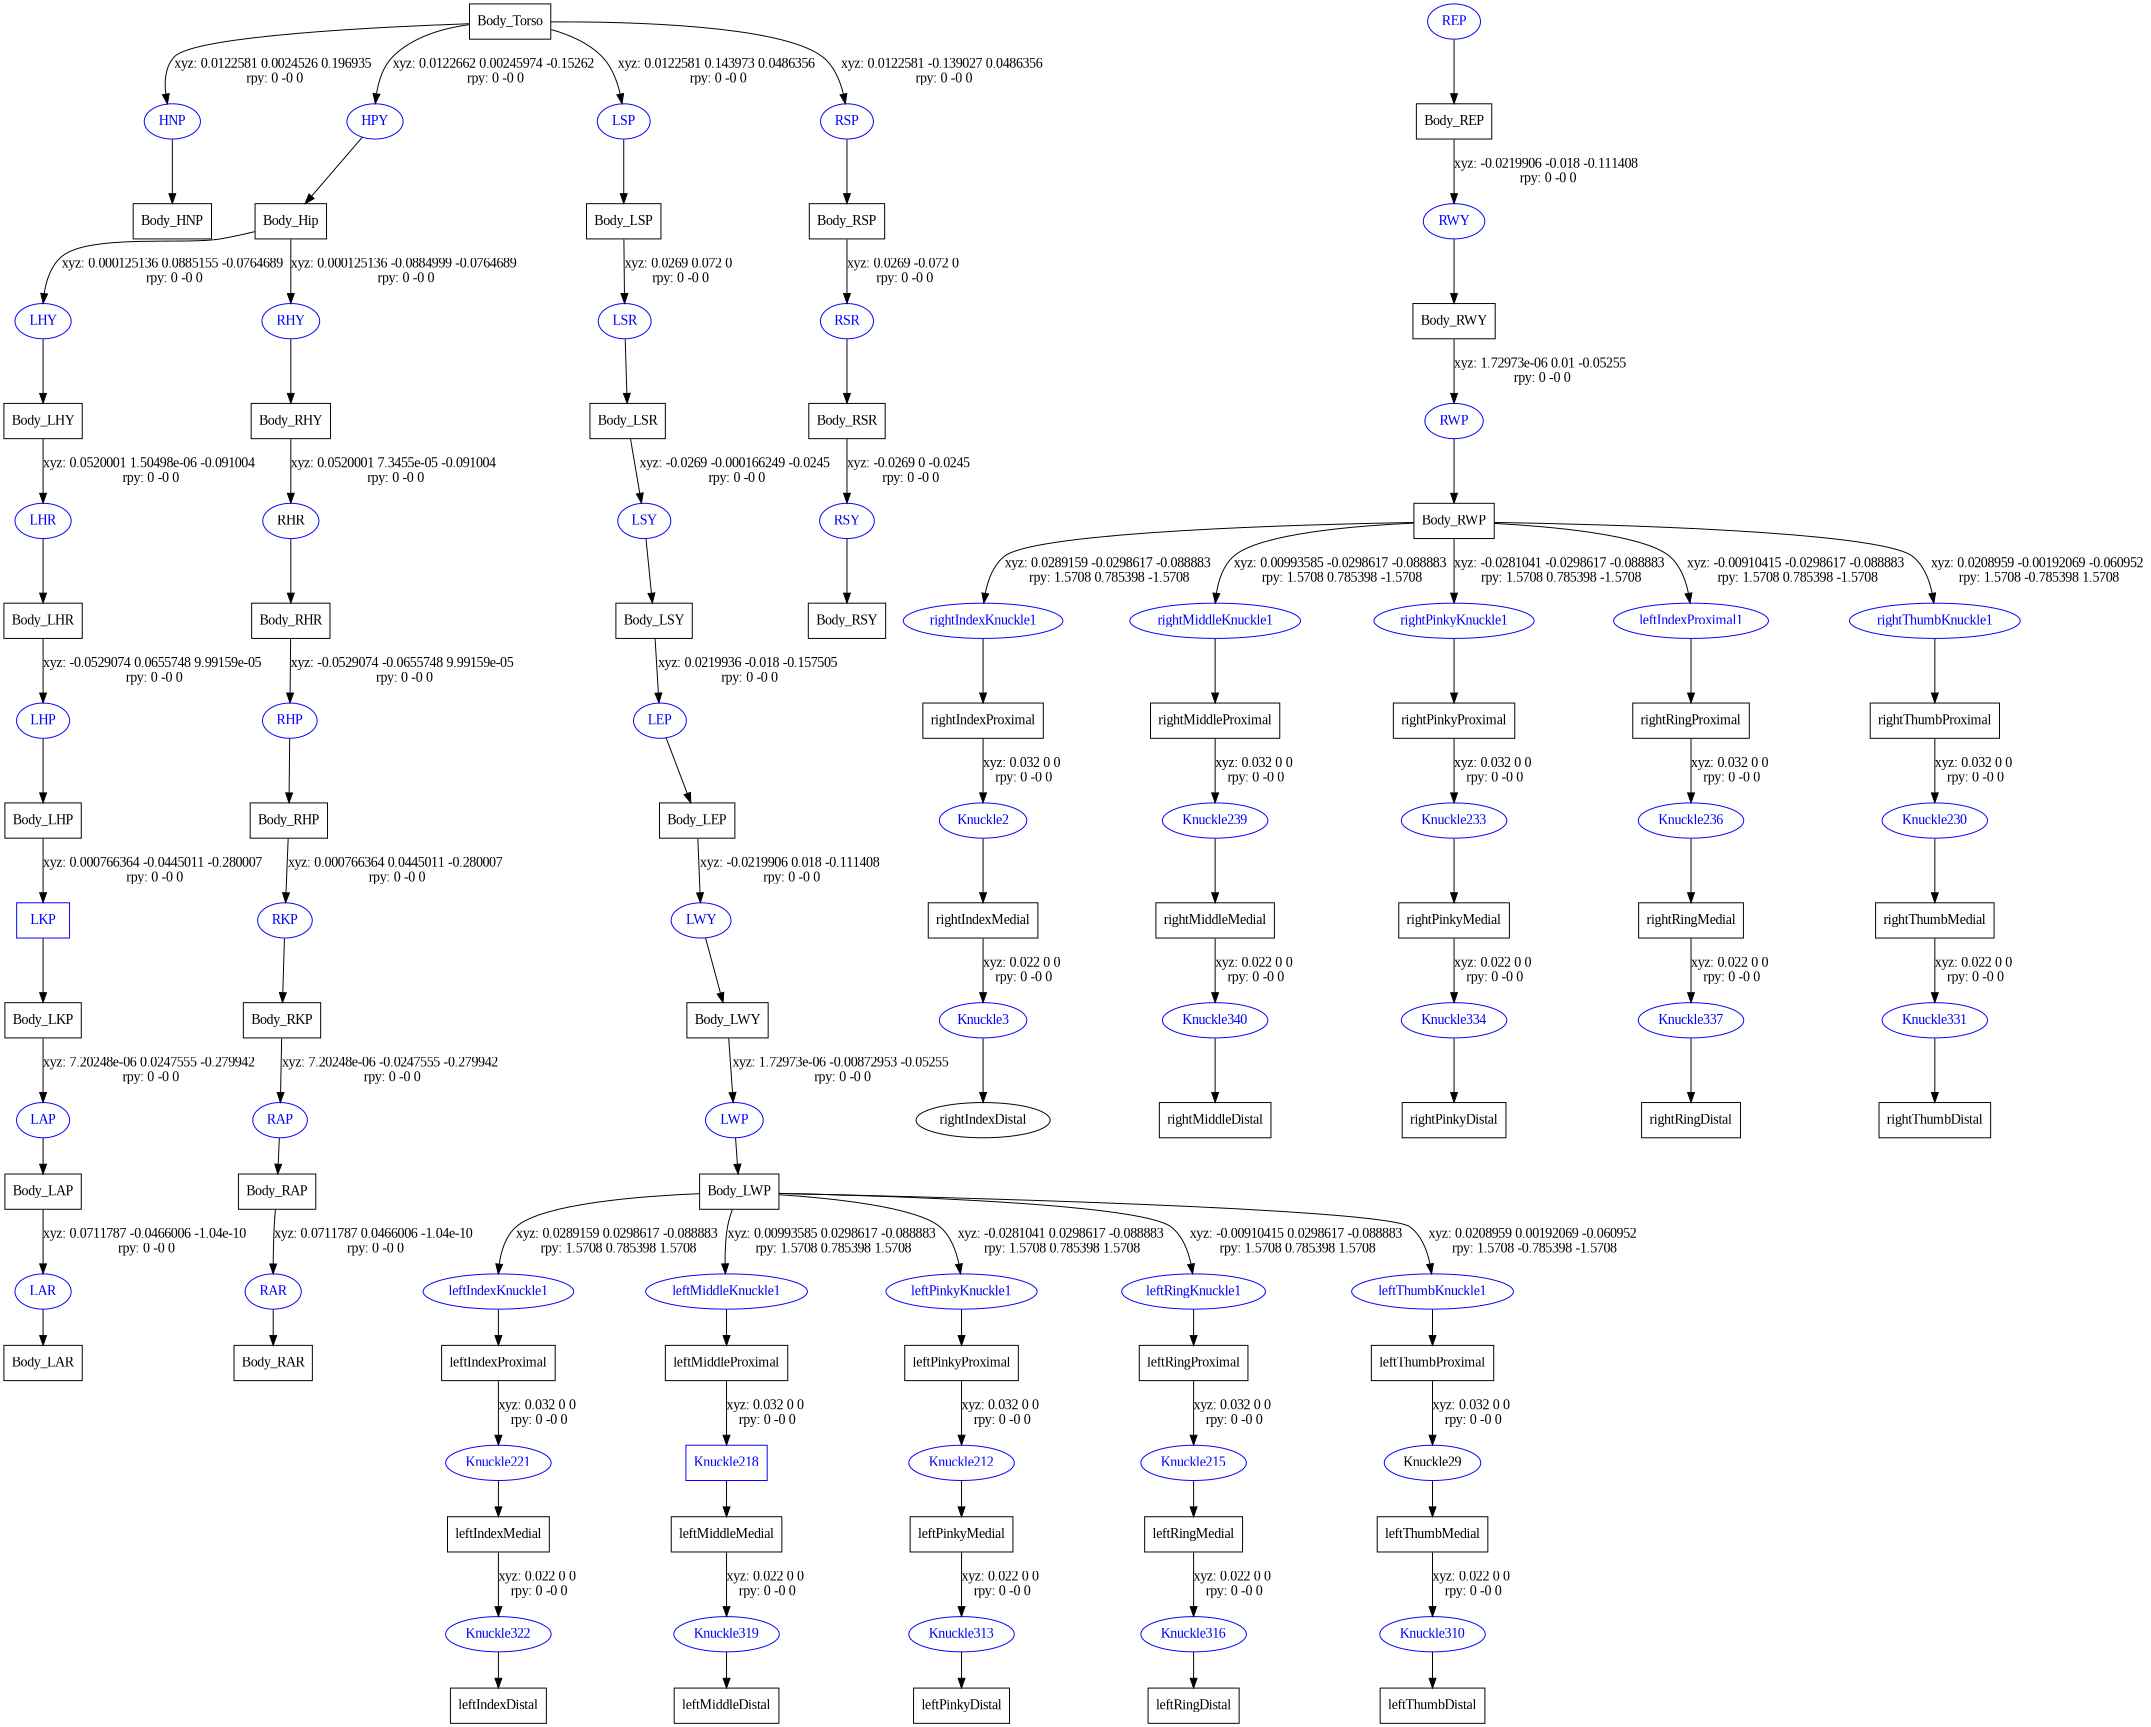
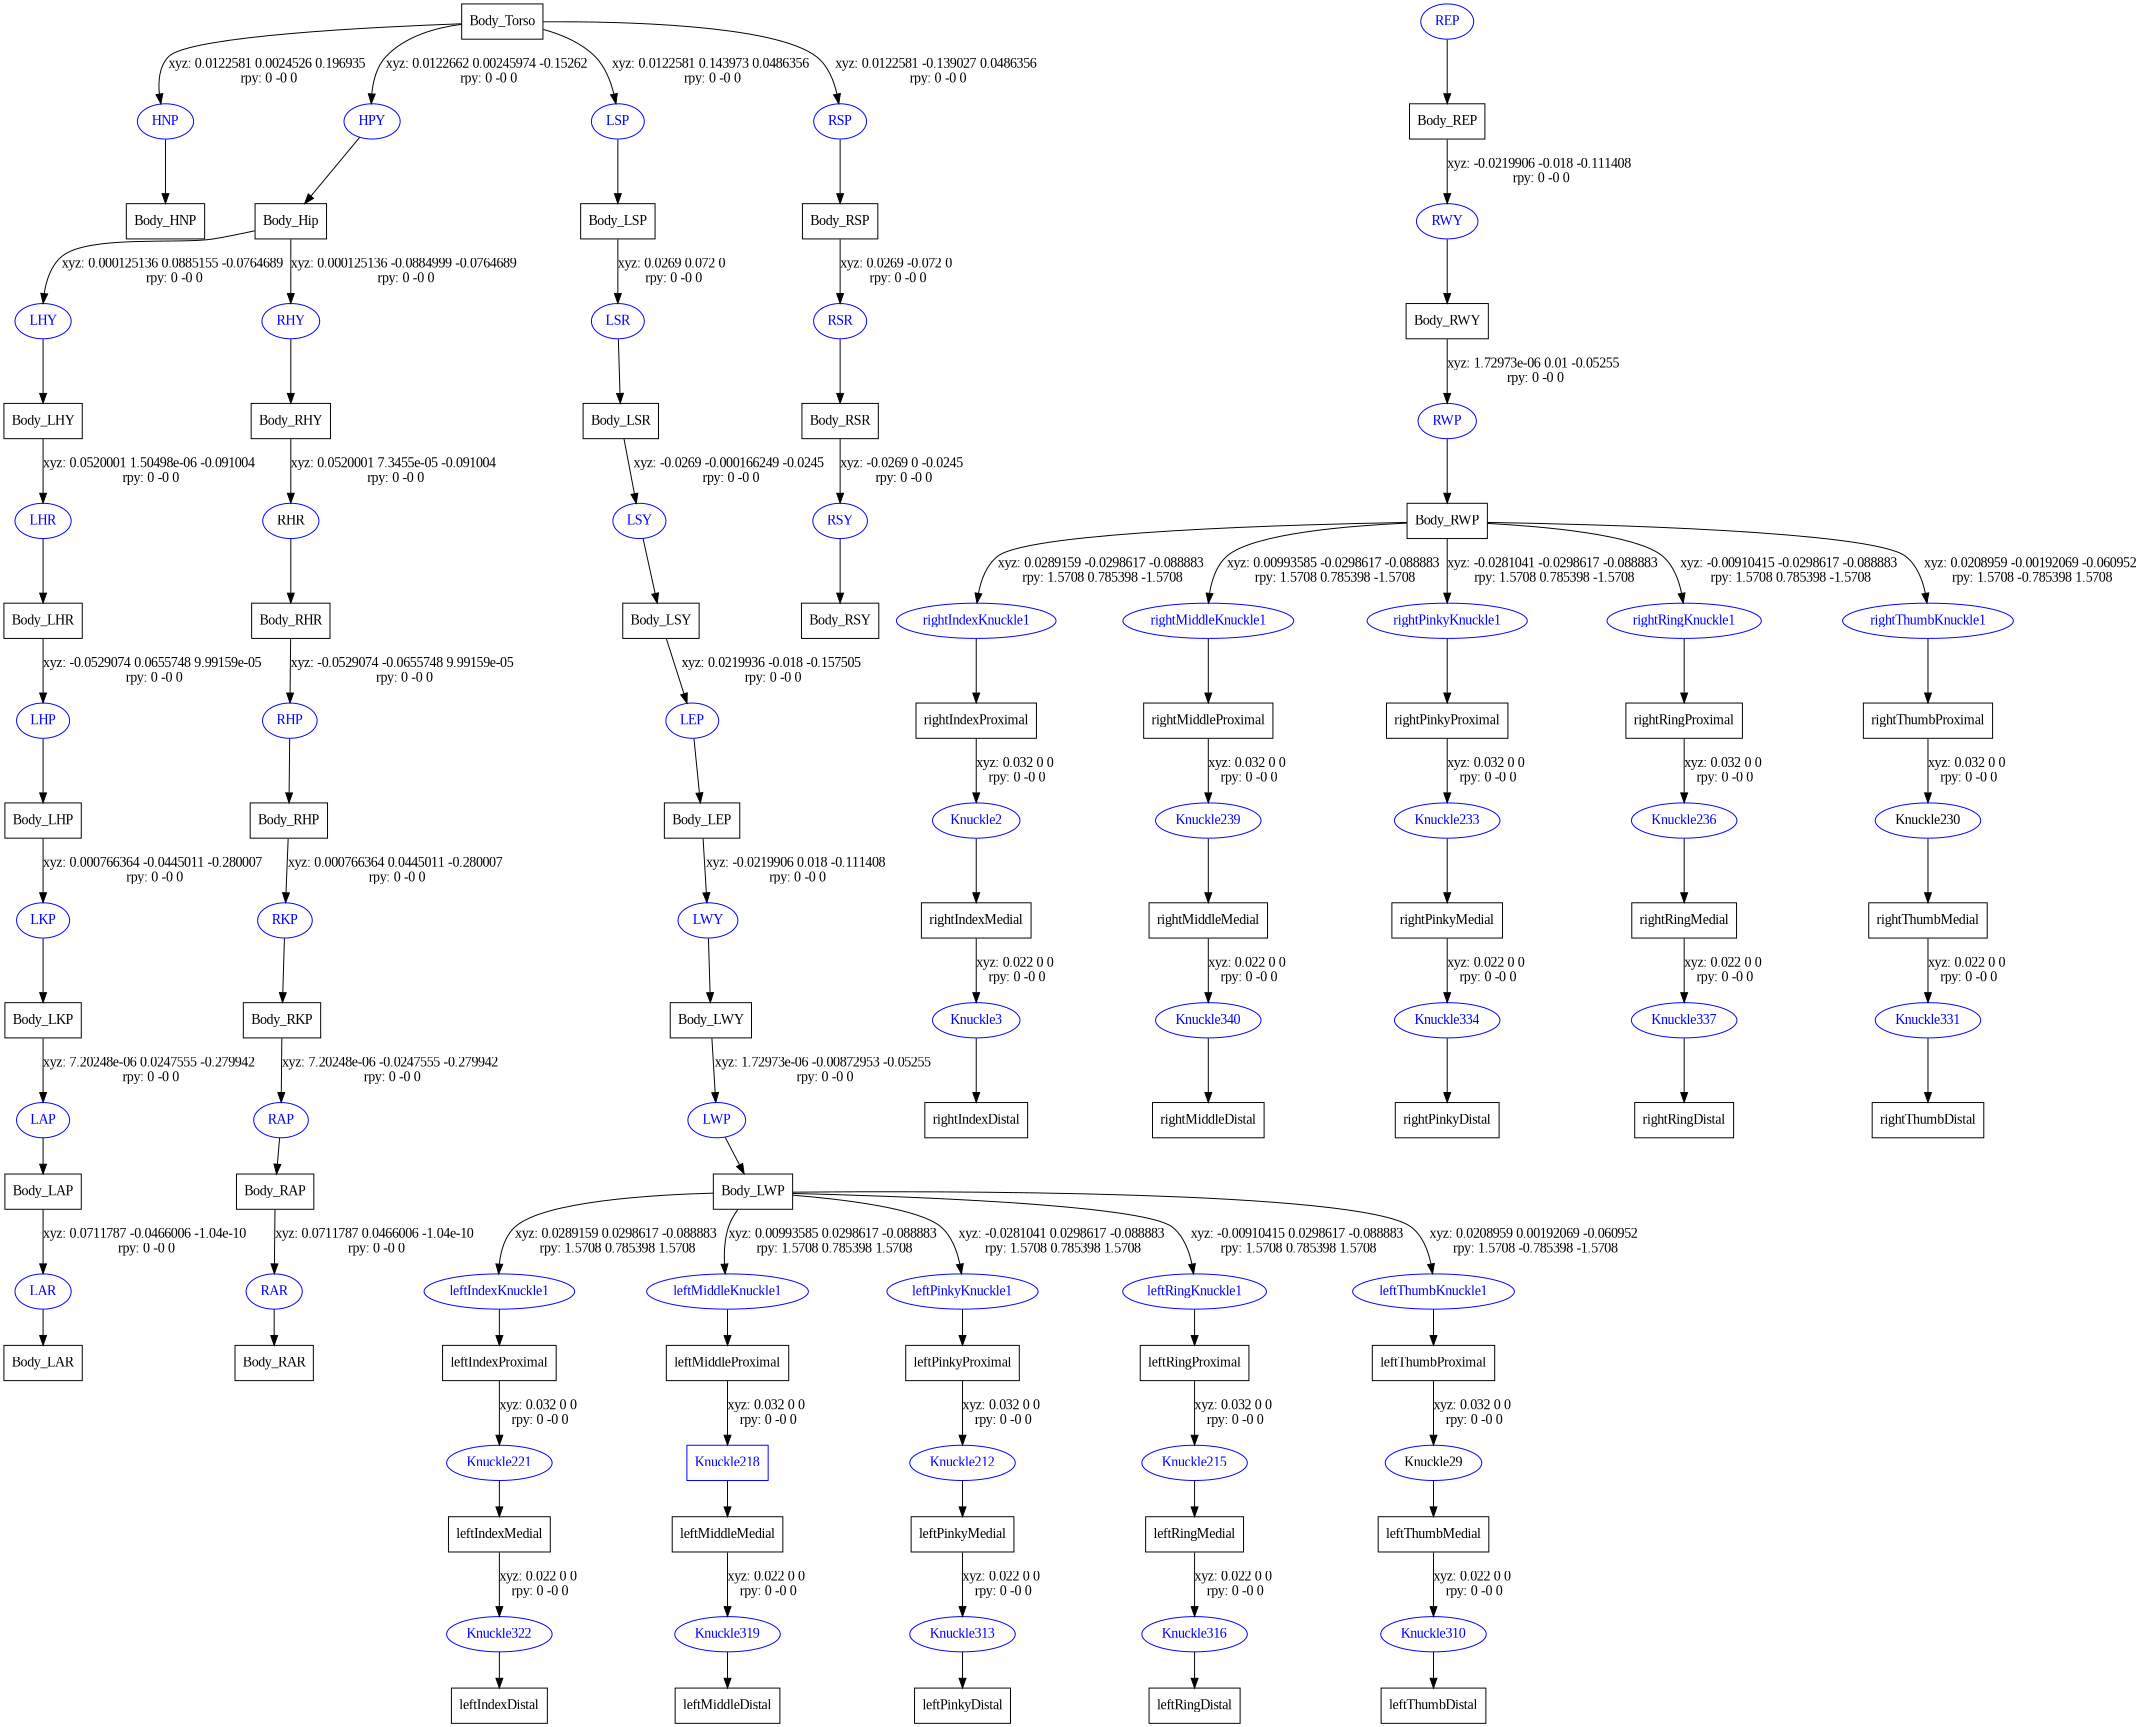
node "leftIndexProximal1": label "leftIndexProximal1" -> "rightRingKnuckle1"
node "Knuckle230": fontcolor blue -> black
node "LKP": shape box -> ellipse
node "rightIndexDistal": shape ellipse -> box
